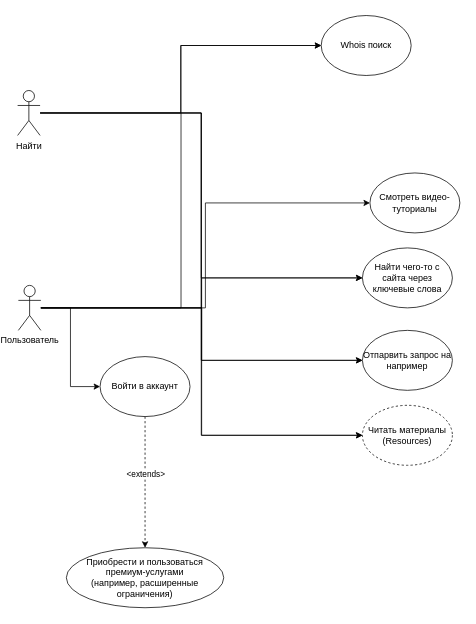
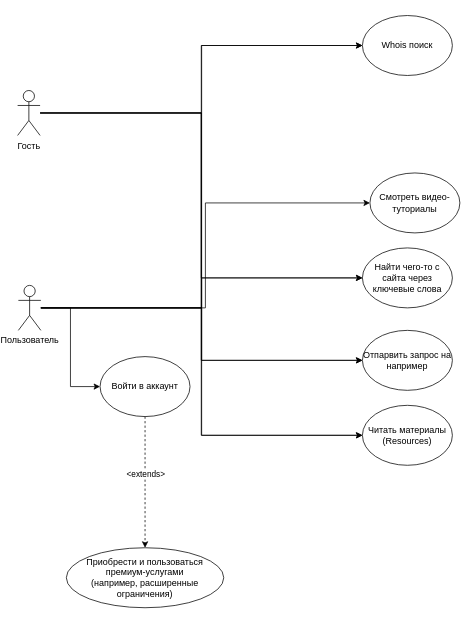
node "Whois поиск": moved (366, 45) -> (408, 45)
node "Найти": label "Найти" -> "Гость"
node "Читать материалы (Resources)": style dashed -> solid
